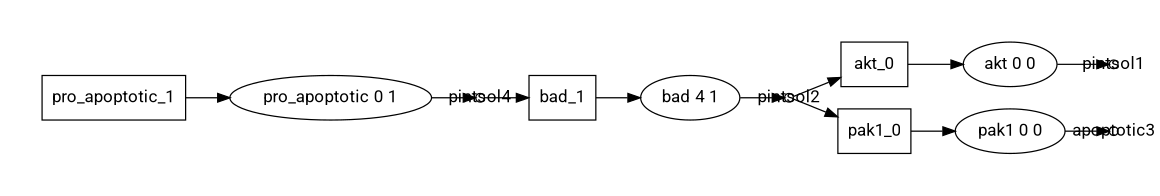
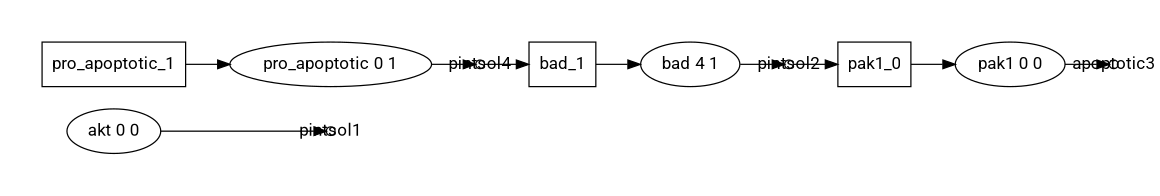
node "akt_0": removed
